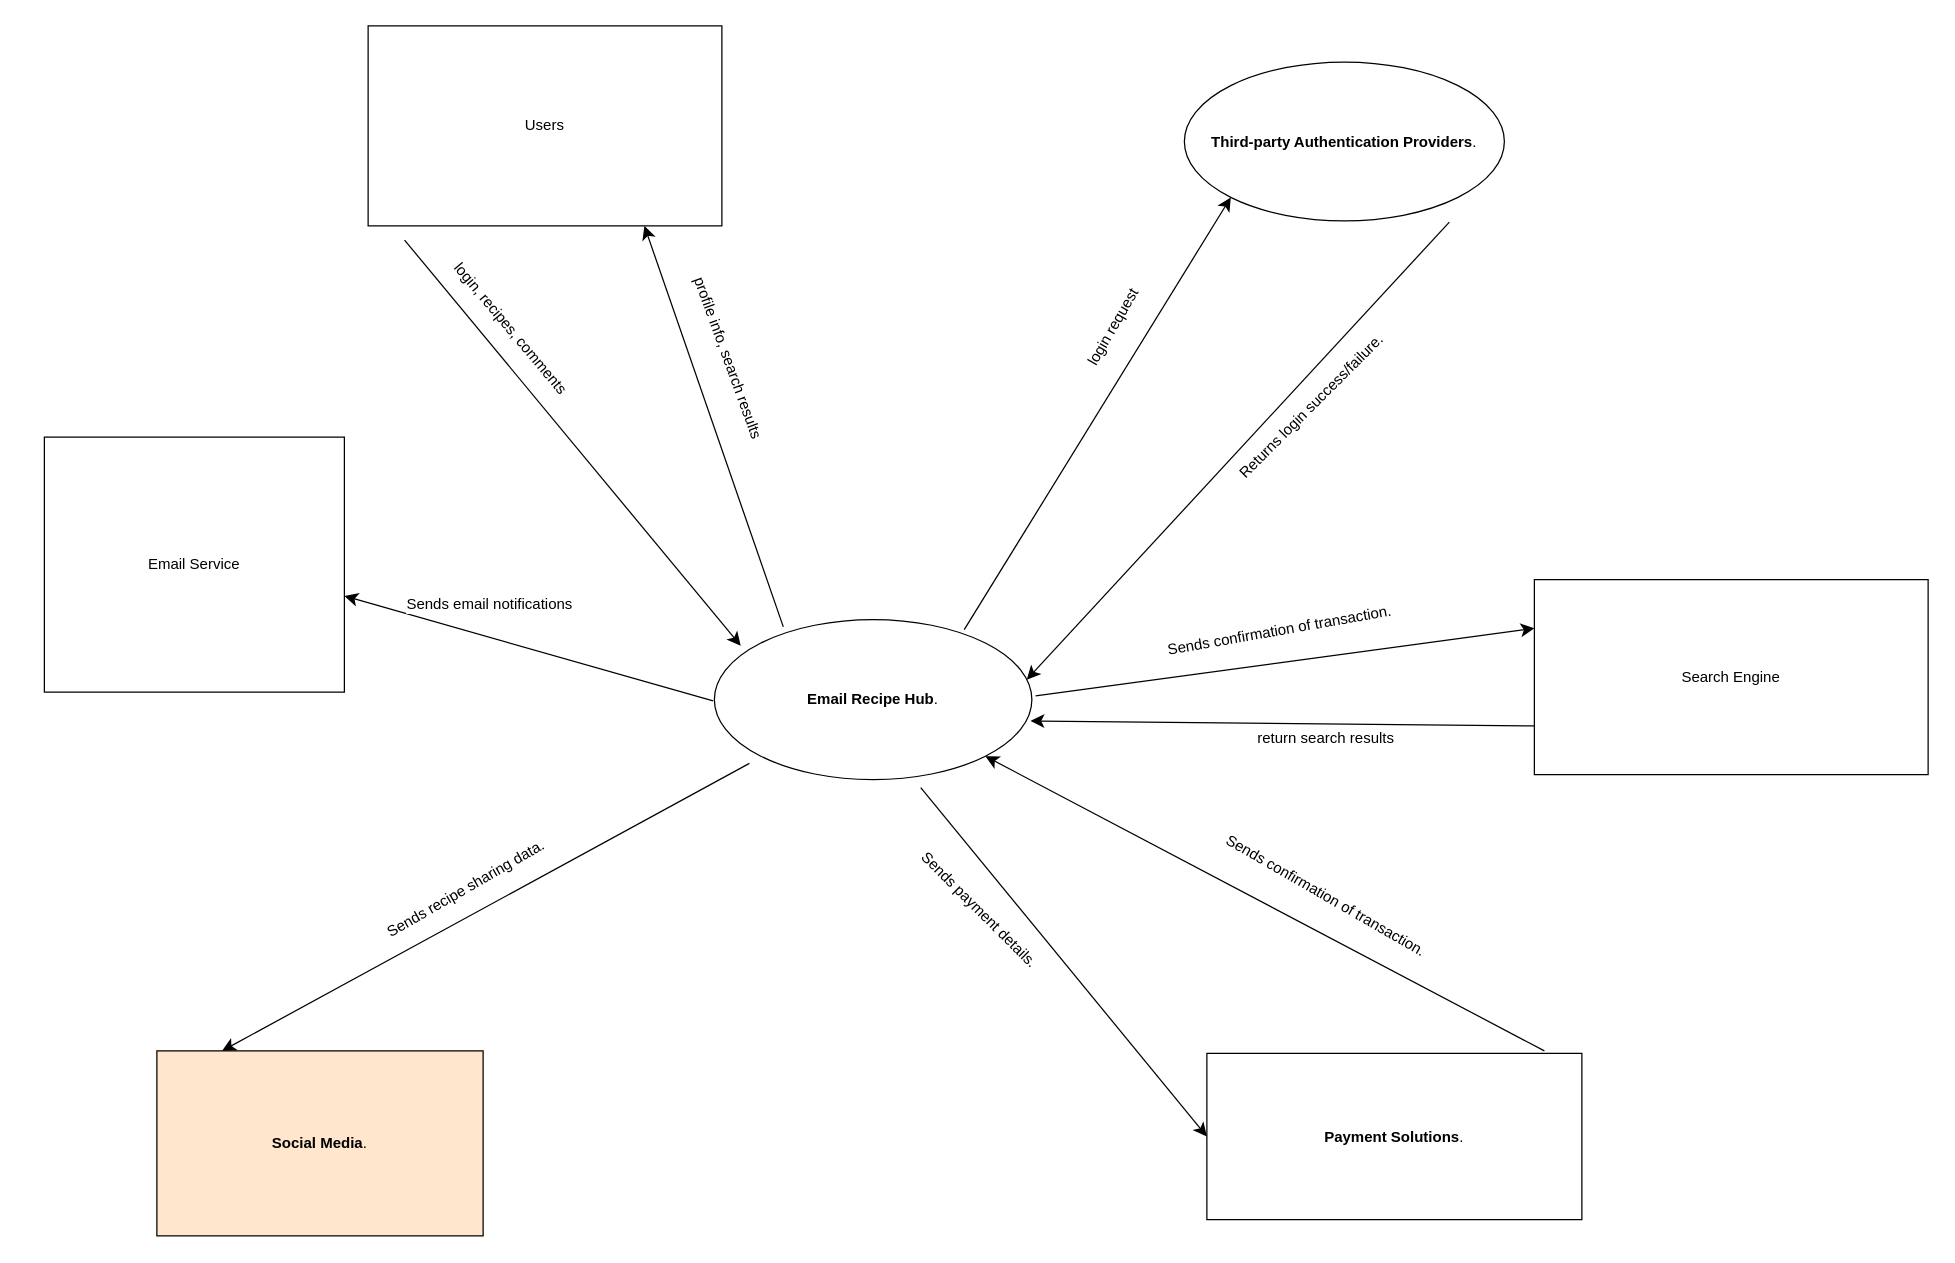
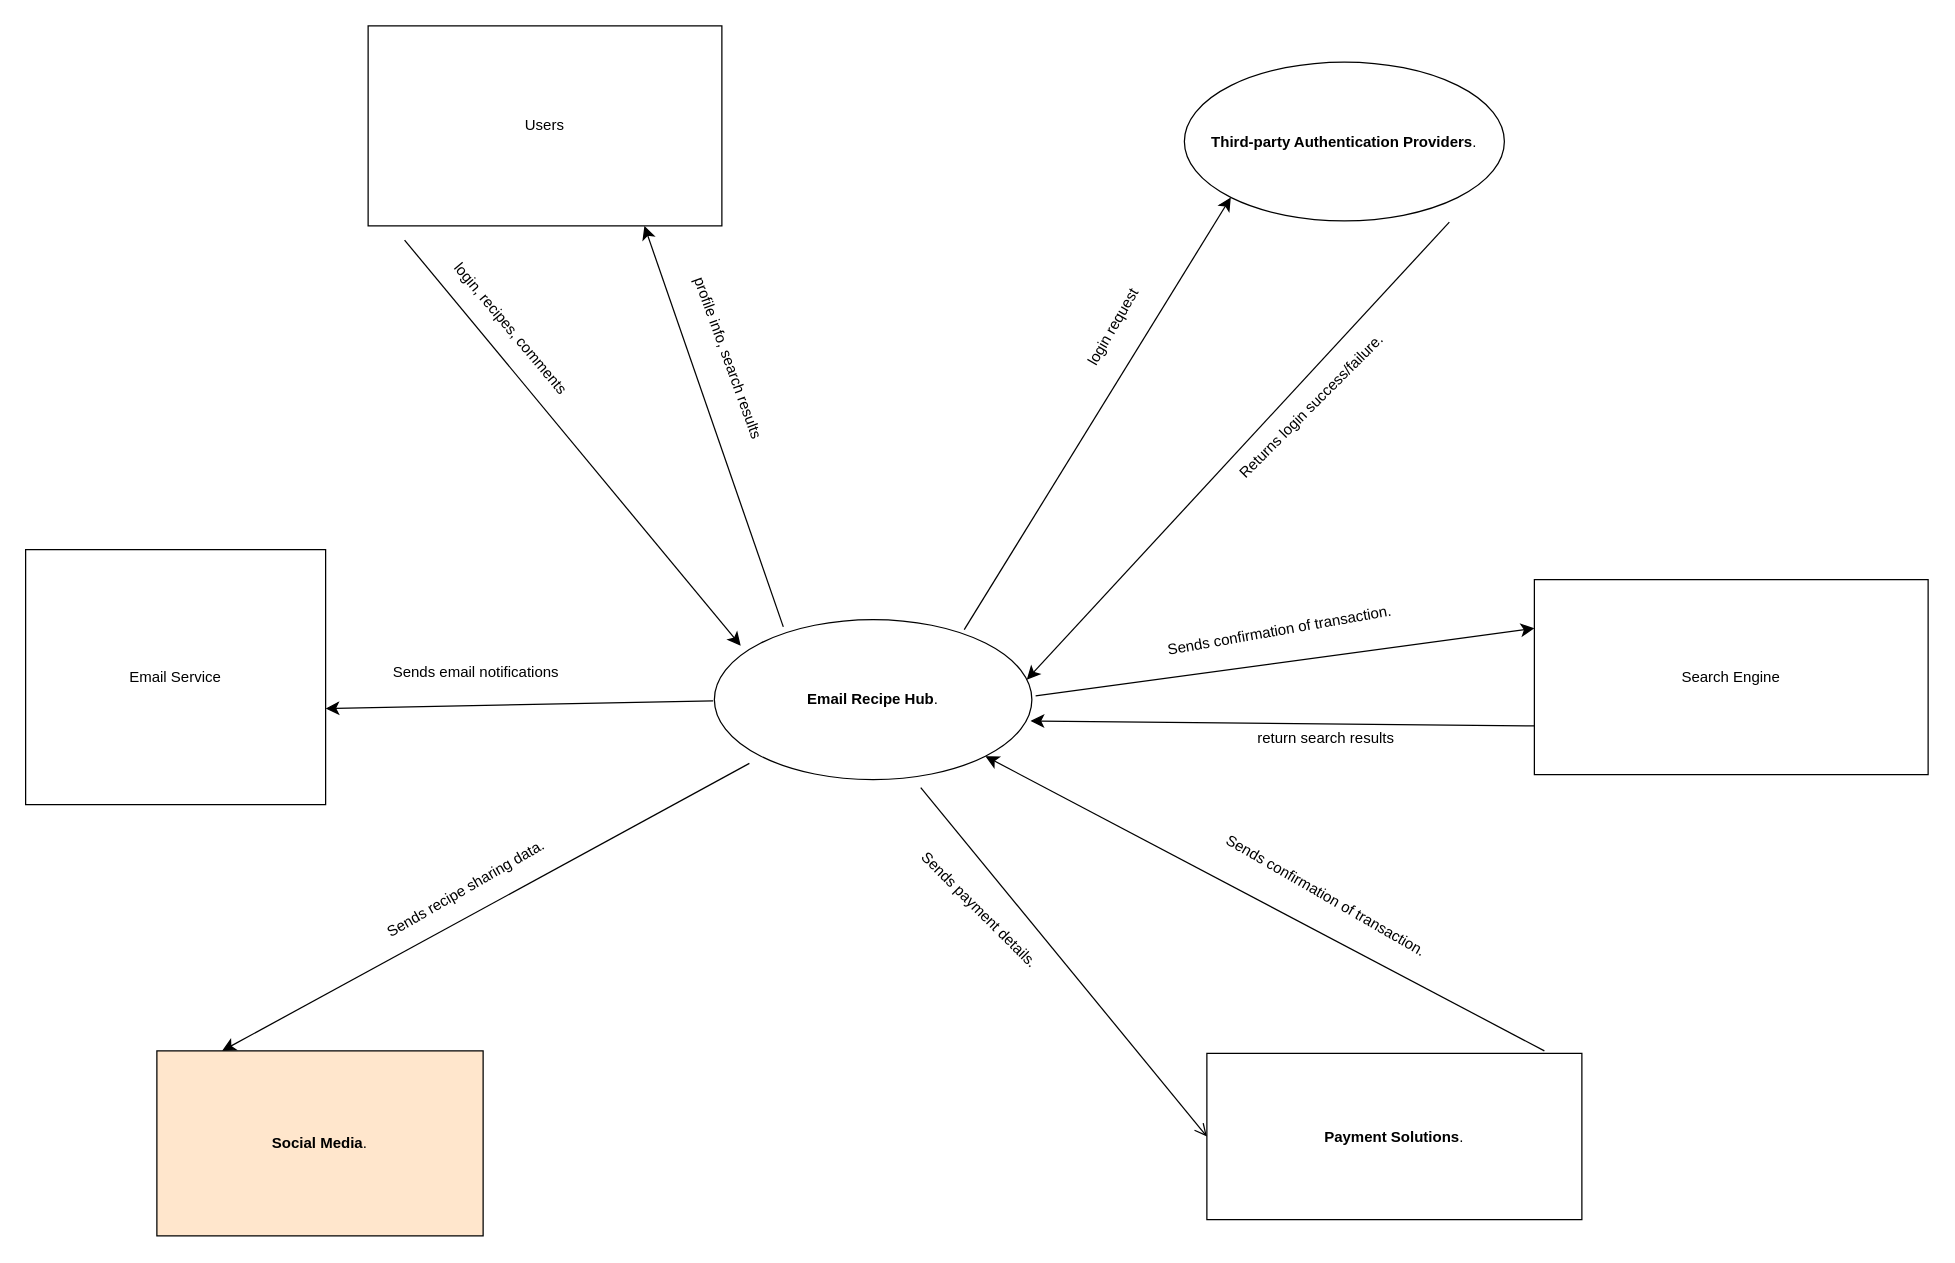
node "Email Service": moved (194, 564) -> (176, 677)
edge "Email Recipe Hub." -> "Payment Solutions.": arrowhead classic -> open
